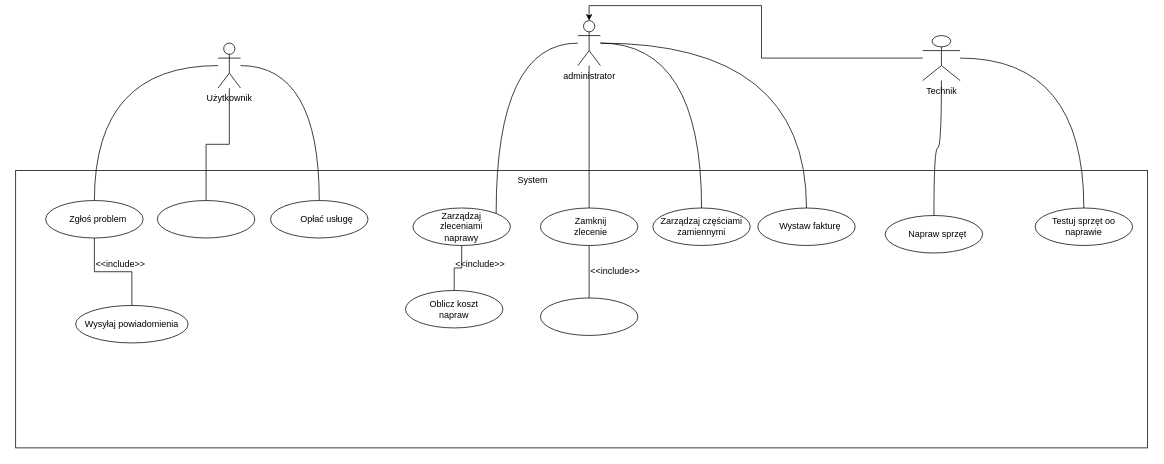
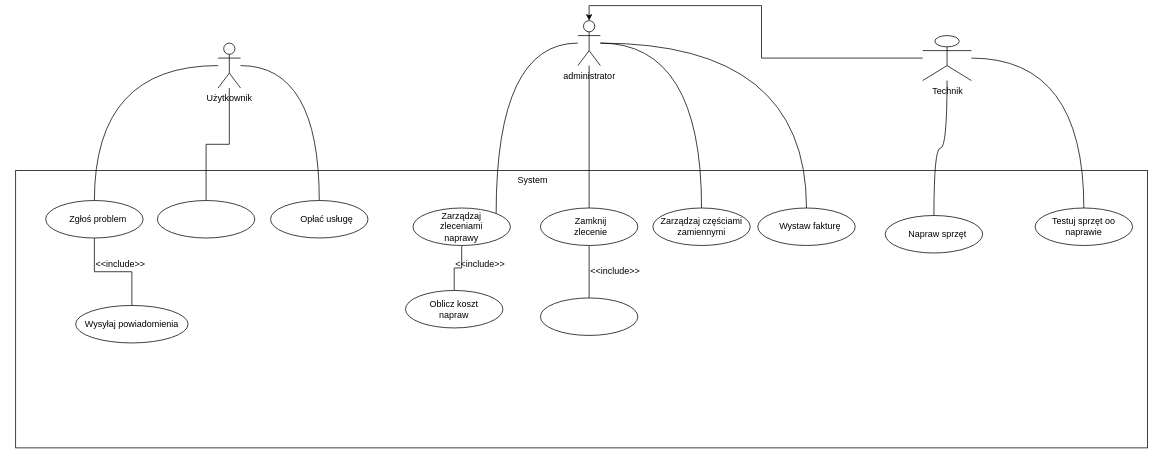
node "Technik": size 38x45 -> 49x45
